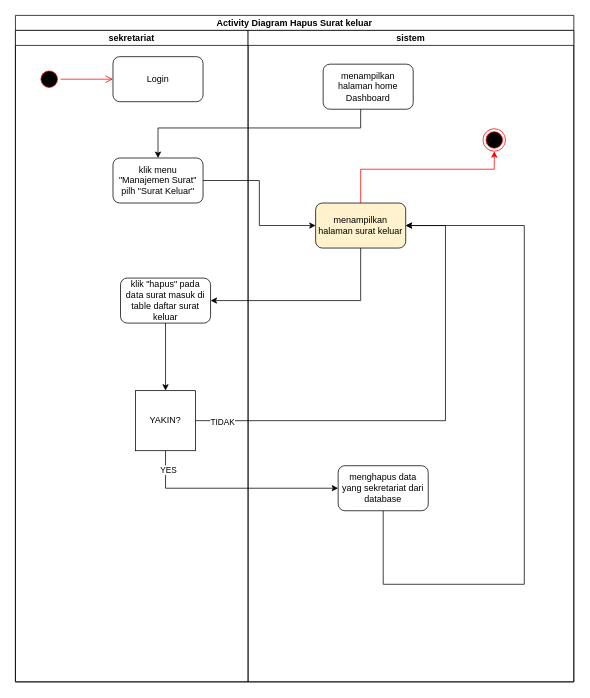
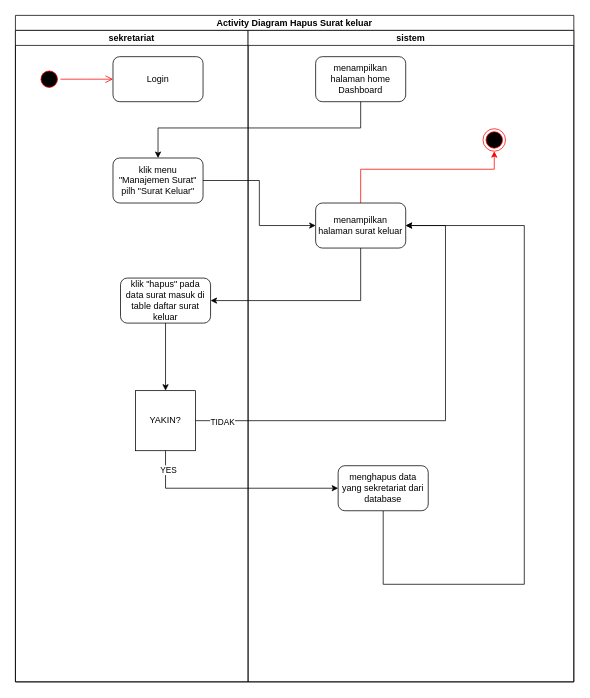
node "menampilkan halaman home Dashboard": moved (368, 87) -> (360, 79)
node "menampilkan halaman surat keluar": fillcolor #fff2cc -> #ffffff
